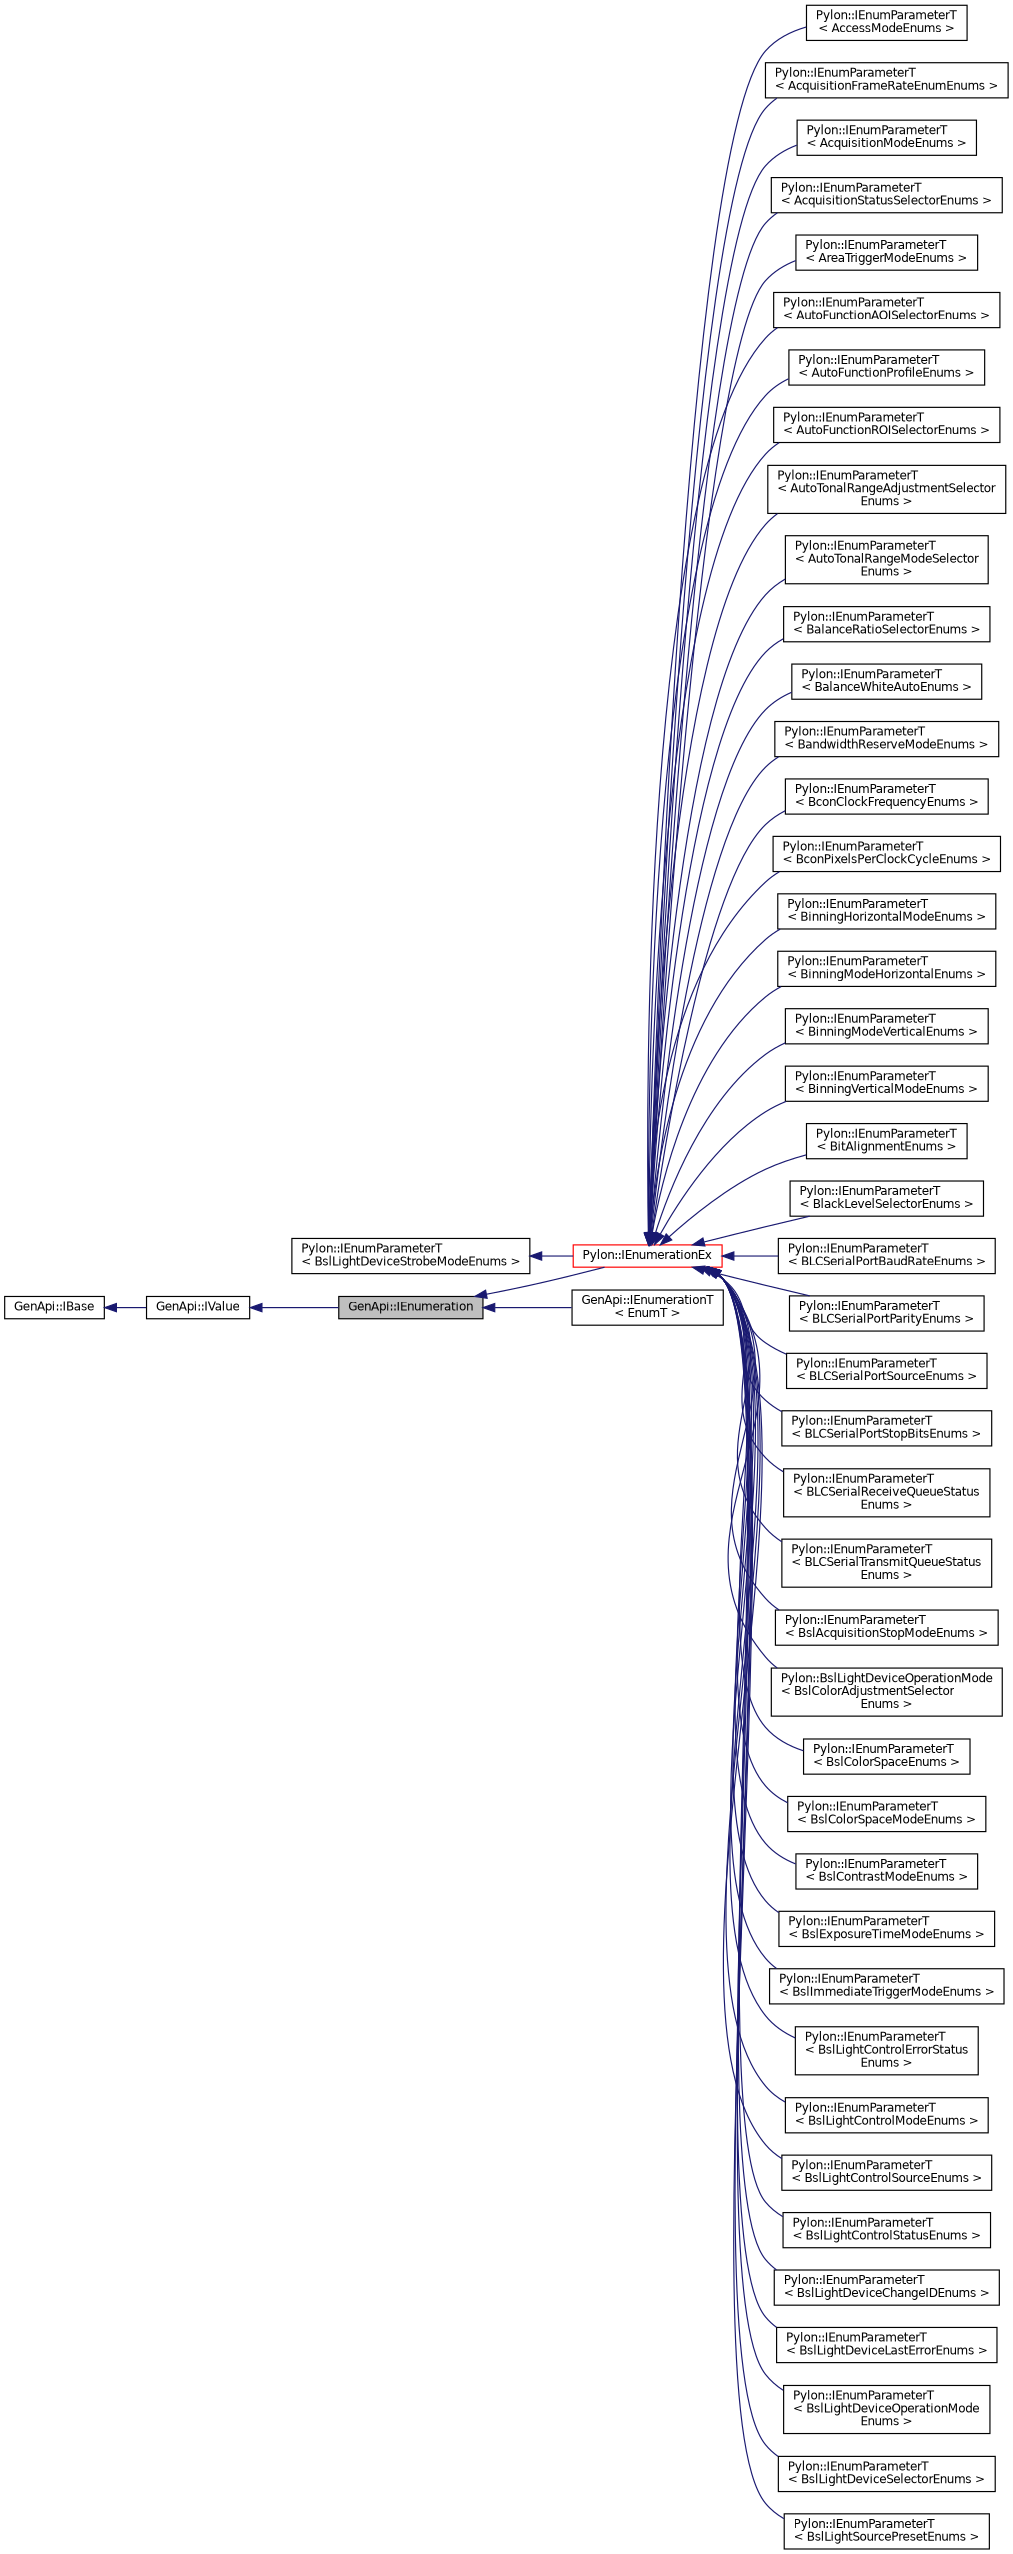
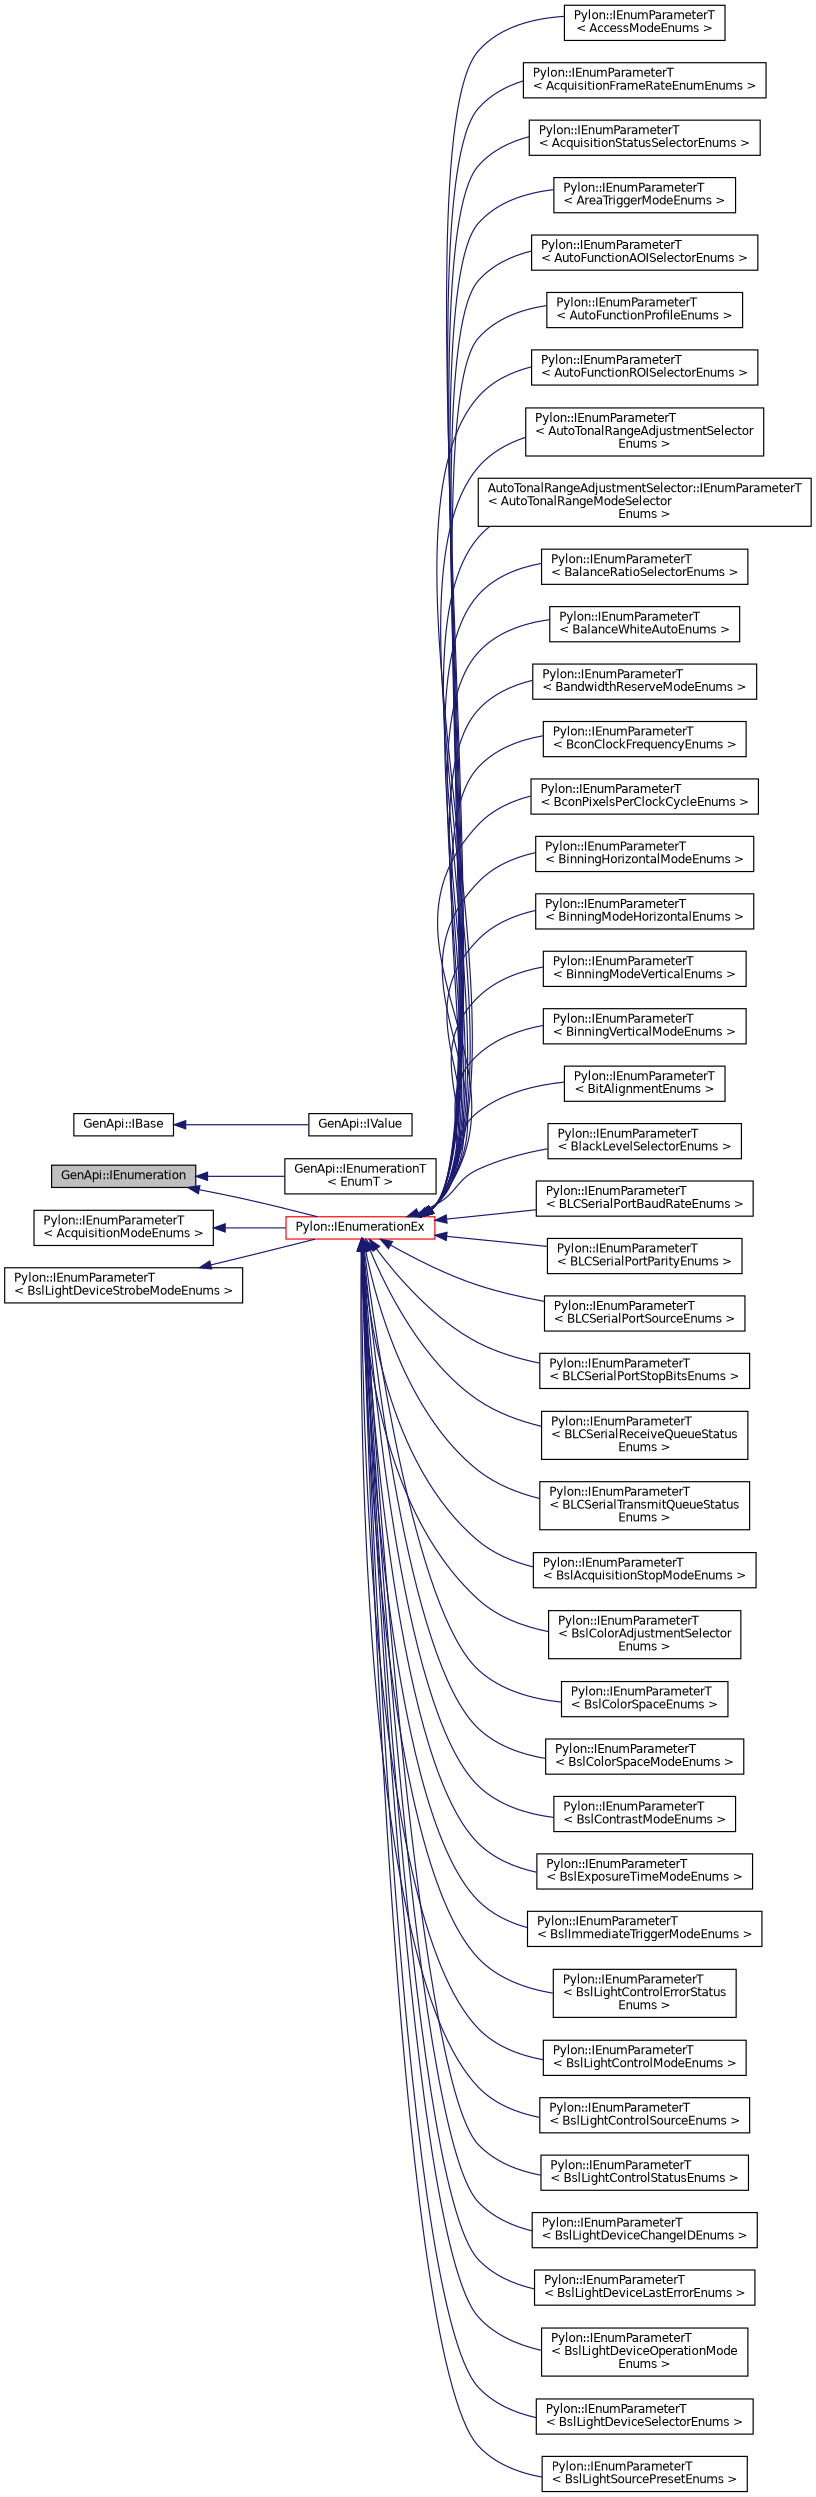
node "Pylon::IEnumParameterT < AutoTonalRangeModeSelector Enums >": label "Pylon::IEnumParameterT < AutoTonalRangeModeSelector Enums >" -> "AutoTonalRangeAdjustmentSelector::IEnumParameterT < AutoTonalRangeModeSelector Enums >"
edge "Pylon::IEnumParameterT < AcquisitionModeEnums >" -> "Pylon::IEnumerationEx": reversed
edge "GenApi::IEnumeration" -> "GenApi::IValue": removed
node "Pylon::BslLightDeviceOperationMode < BslColorAdjustmentSelector Enums >": label "Pylon::BslLightDeviceOperationMode < BslColorAdjustmentSelector Enums >" -> "Pylon::IEnumParameterT < BslColorAdjustmentSelector Enums >"
